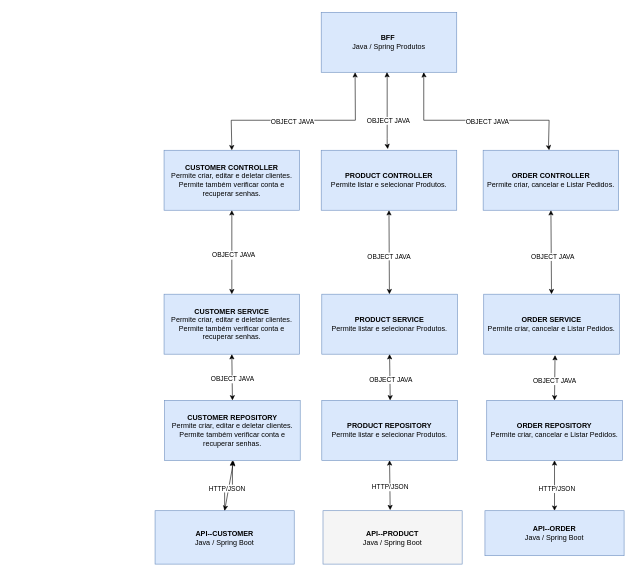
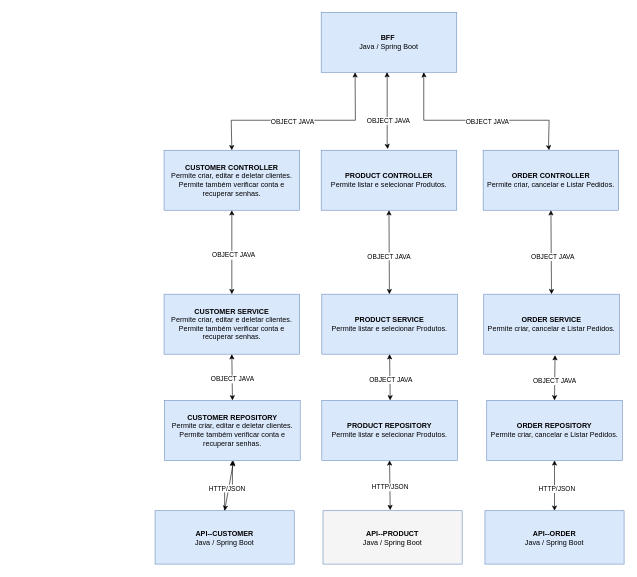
node "BFF Java / Spring Produtos": label "BFF Java / Spring Produtos" -> "BFF Java / Spring Boot"
node "API--ORDERJava / Spring Boot": size 139x45 -> 139x53
